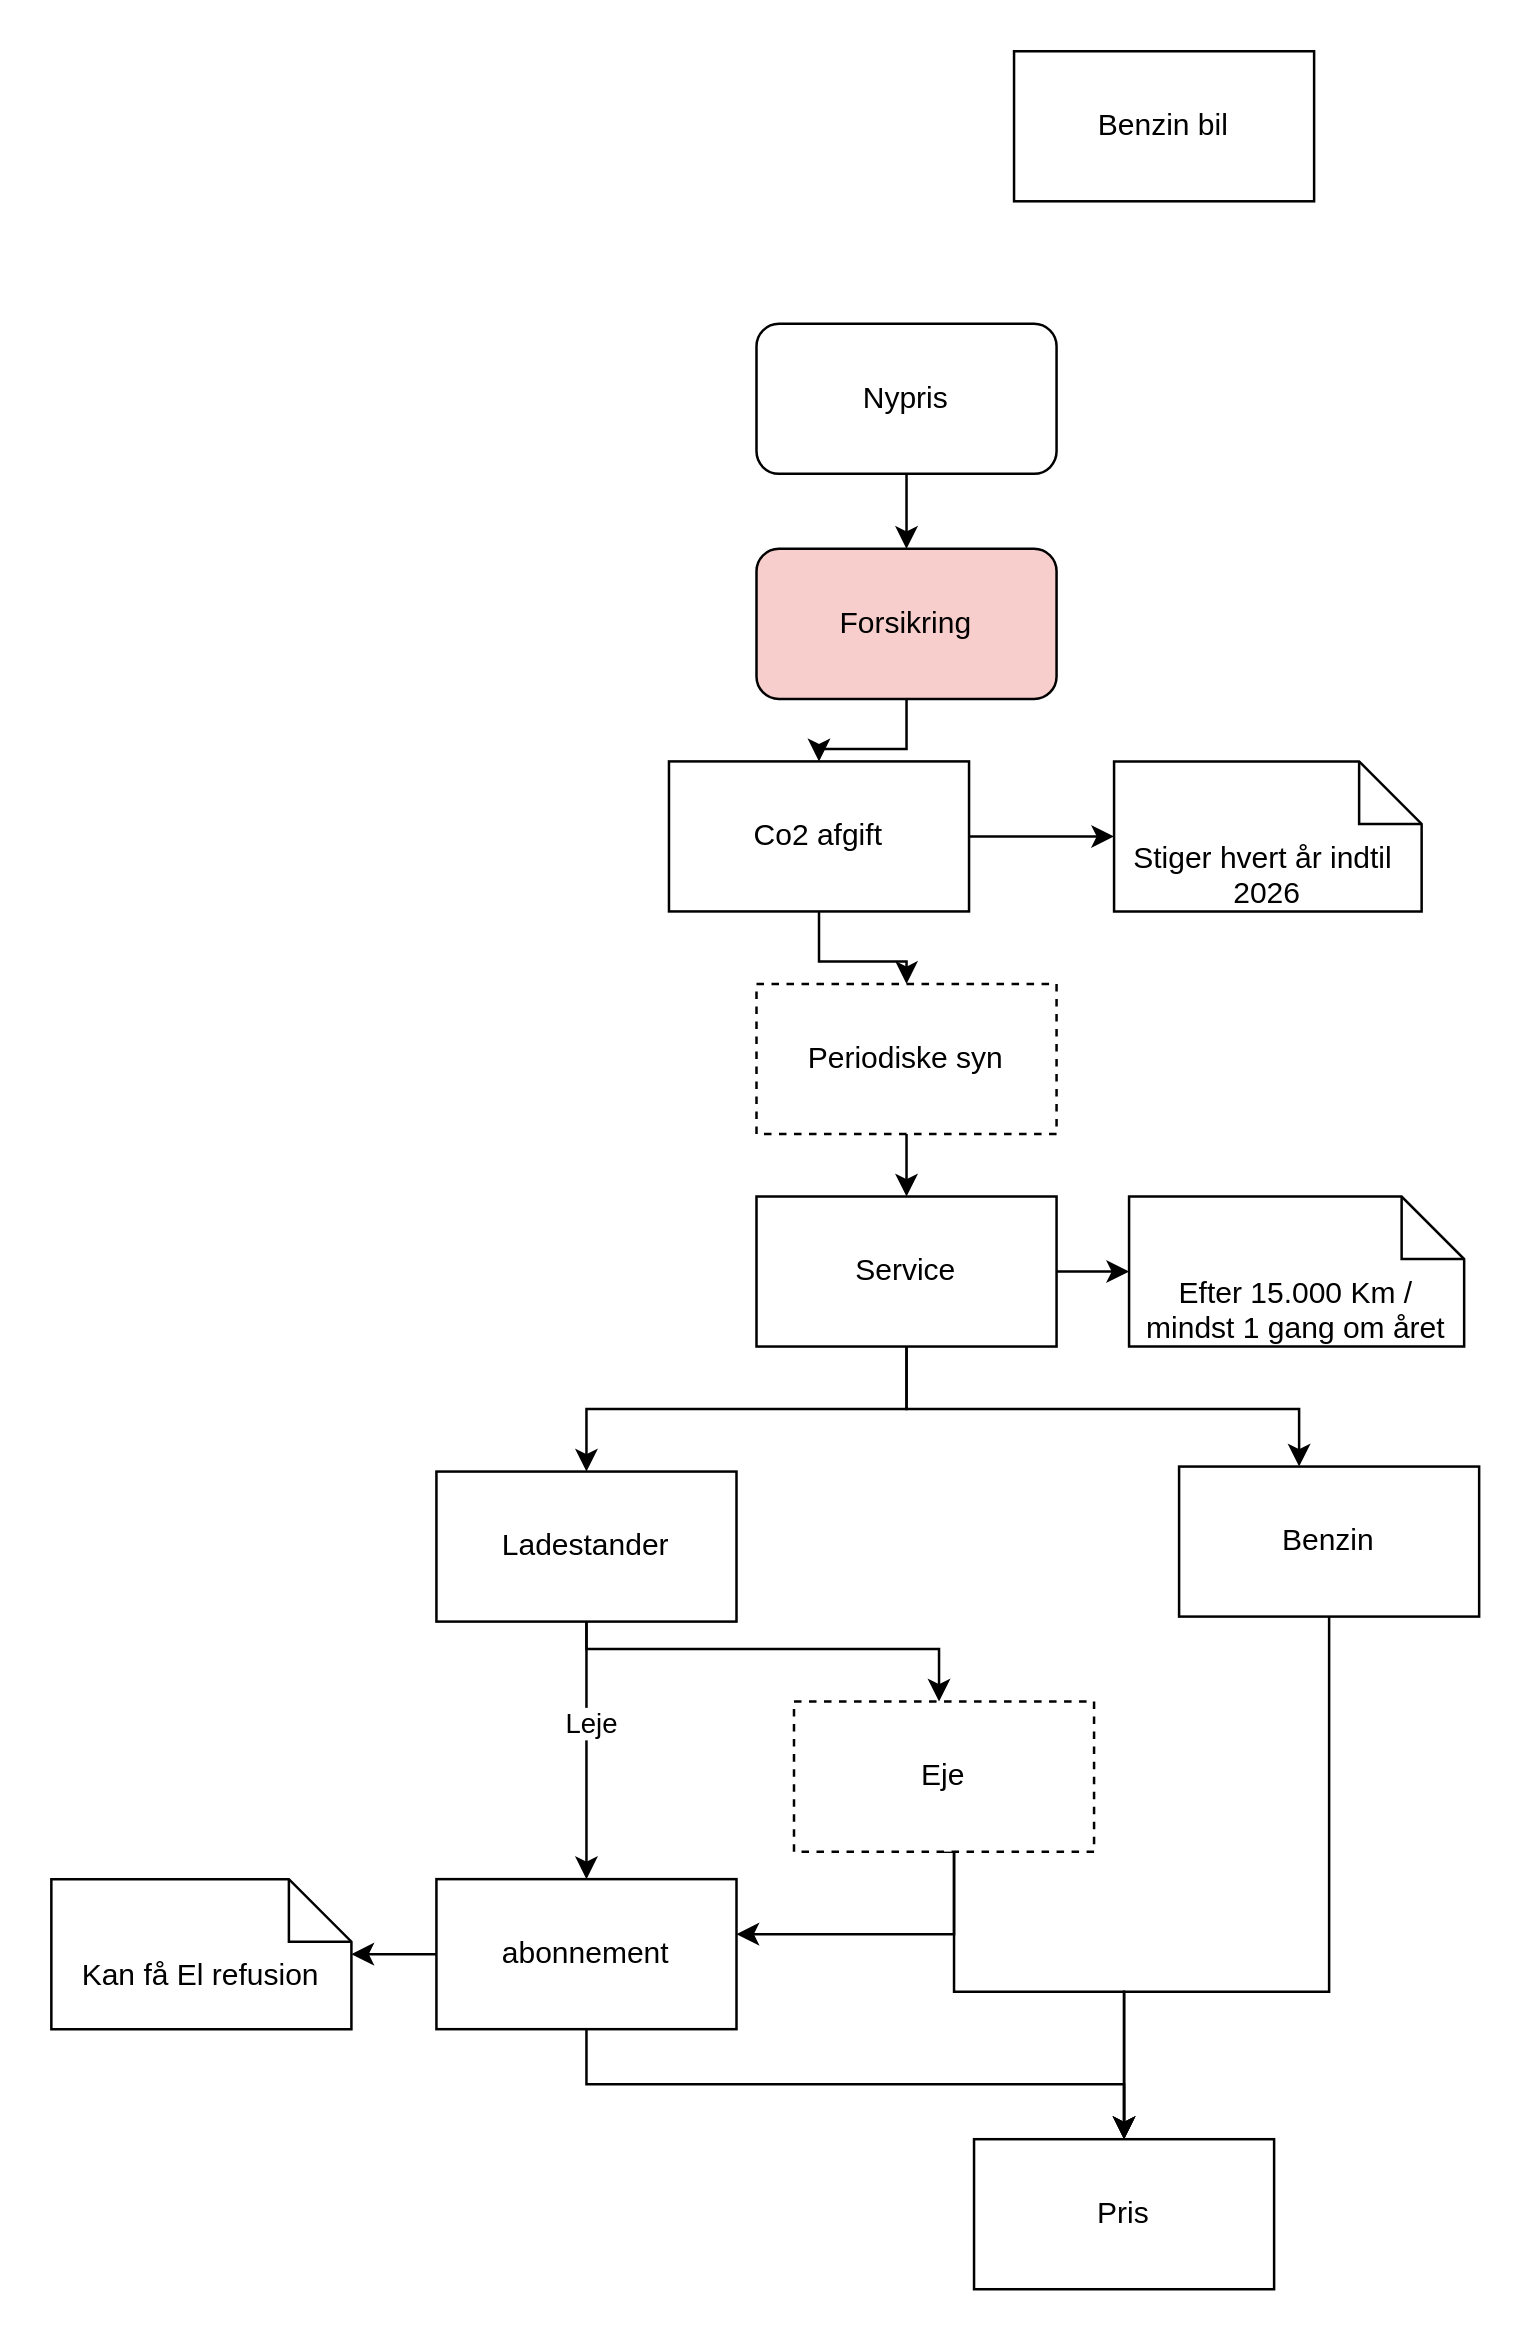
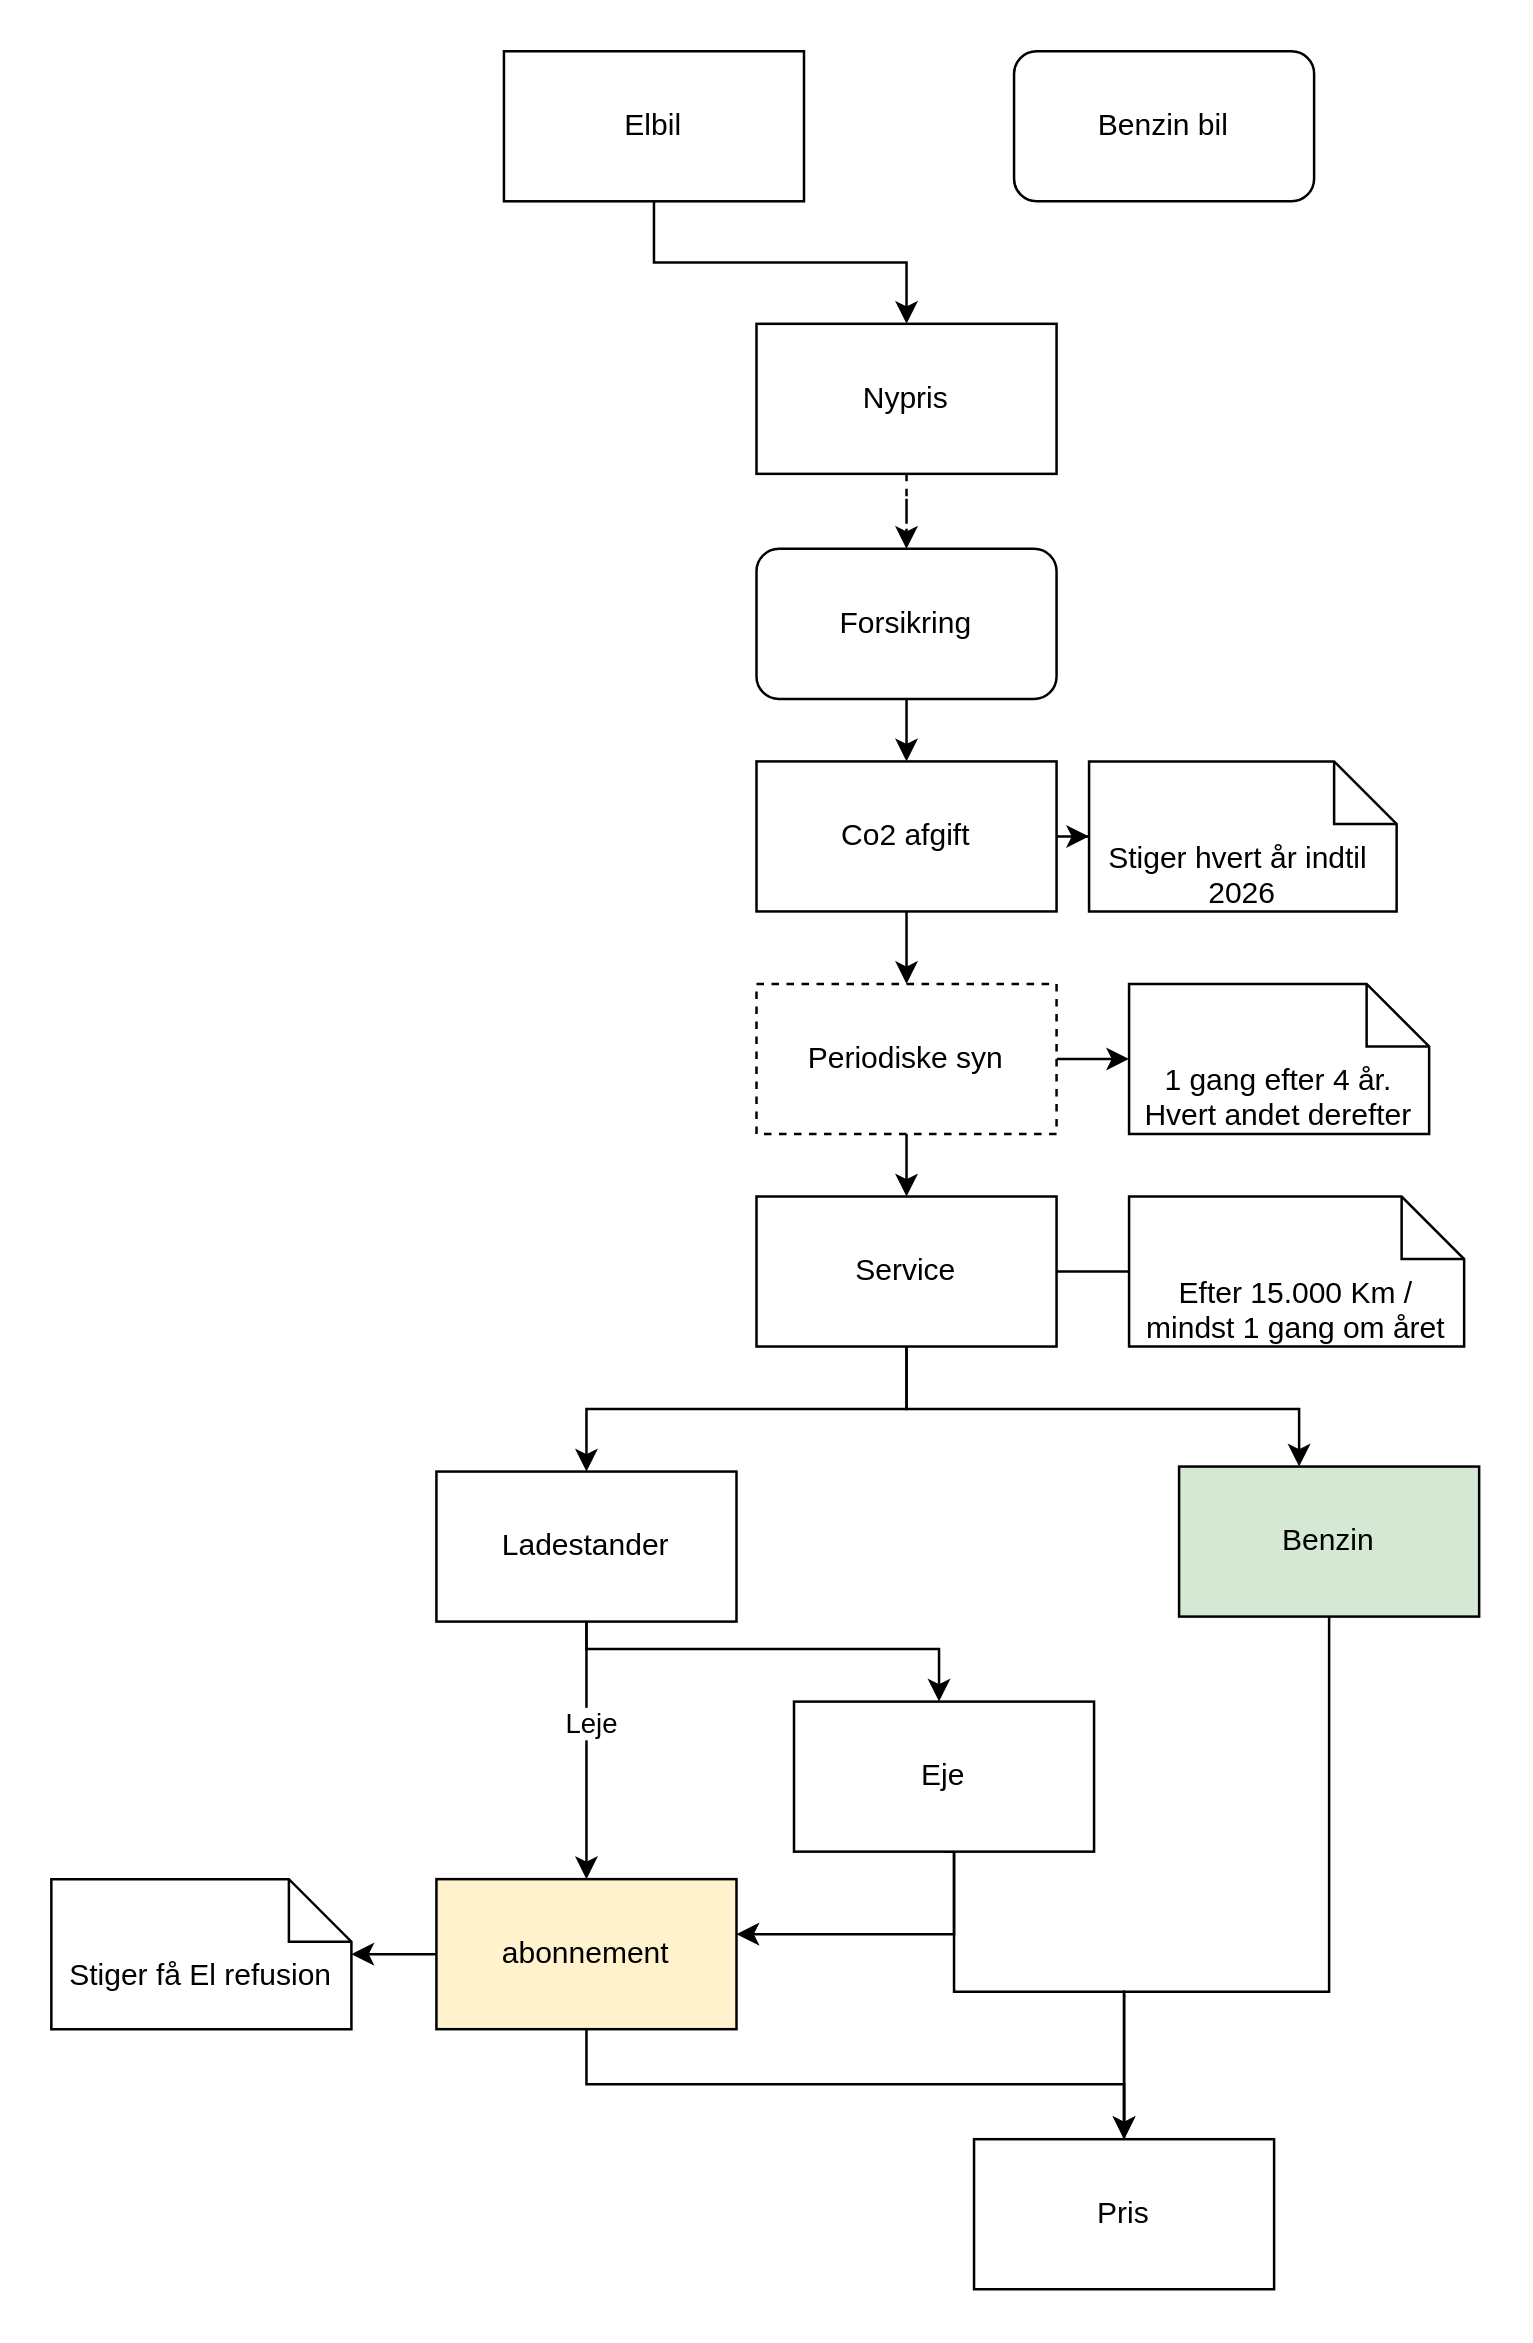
node "Elbil": added
node "Benzin bil": shape rectangle -> rounded rectangle
edge "Elbil" -> "Nypris": added
node "Nypris": shape rounded rectangle -> rectangle
edge "Nypris" -> "Forsikring": style solid -> dashed
node "Forsikring": fillcolor #f8cecc -> #ffffff
node "Co2 afgift": moved (819, 836) -> (906, 836)
node "Stiger hvert år indtil 2026": moved (1268, 836) -> (1243, 836)
edge "Periodiske syn" -> "1 gang efter 4 år. Hvert andet derefter": added
node "1 gang efter 4 år. Hvert andet derefter": added
edge "Service" -> "Efter 15.000 Km / mindst 1 gang om året": arrowhead classic -> none
node "Benzin": fillcolor #ffffff -> #d5e8d4
edge "Benzin" -> "Pris": arrowhead classic -> none
node "Eje": style dashed -> solid
node "abonnement": fillcolor #ffffff -> #fff2cc
node "Kan få El refusion": label "Kan få El refusion" -> "Stiger få El refusion"
